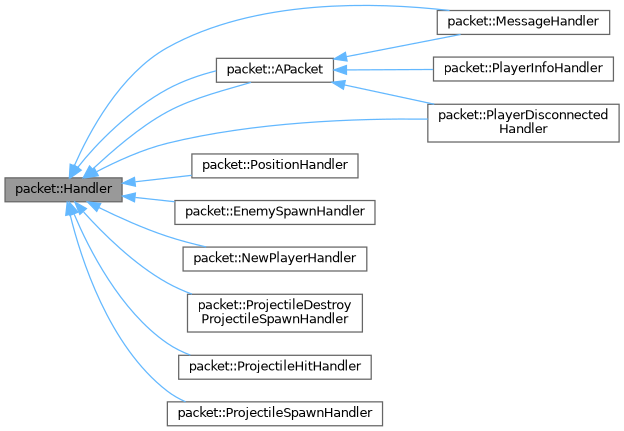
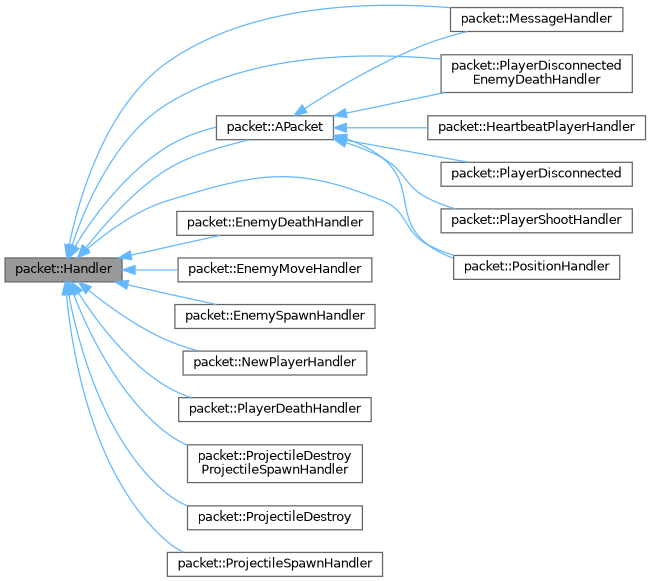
node "packet::PlayerInfoHandler": label "packet::PlayerInfoHandler" -> "packet::PlayerDisconnected"
node "packet::PlayerDisconnected Handler": label "packet::PlayerDisconnected Handler" -> "packet::PlayerDisconnected EnemyDeathHandler"
node "packet::HeartbeatPlayerHandler": added
edge "packet::PositionHandler" -> "packet::APacket": added
node "packet::PlayerShootHandler": added
node "packet::EnemyDeathHandler": added
node "packet::EnemyMoveHandler": added
node "packet::ProjectileHitHandler": label "packet::ProjectileHitHandler" -> "packet::ProjectileDestroy"
node "packet::PlayerDeathHandler": added
